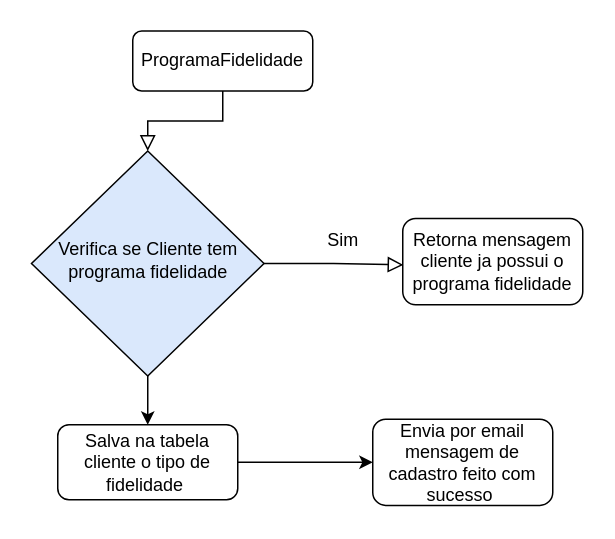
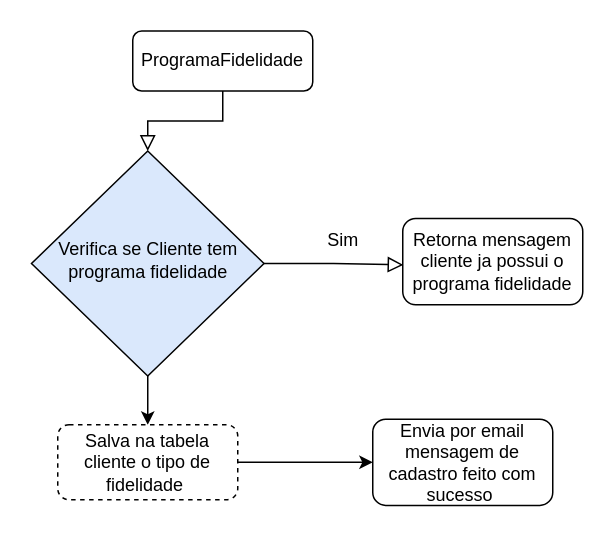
node "Salva na tabela cliente o tipo de fidelidade": style solid -> dashed
